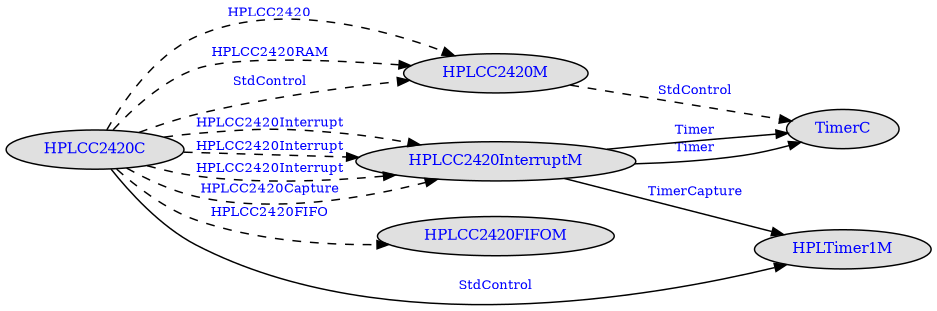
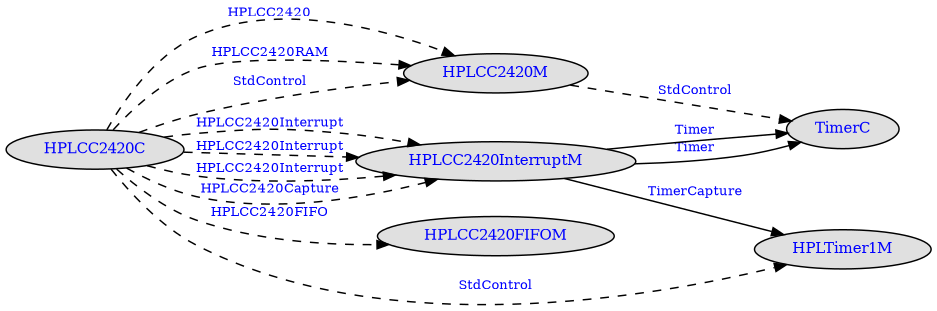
edge "HPLCC2420C" -> "HPLTimer1M": style solid -> dashed
